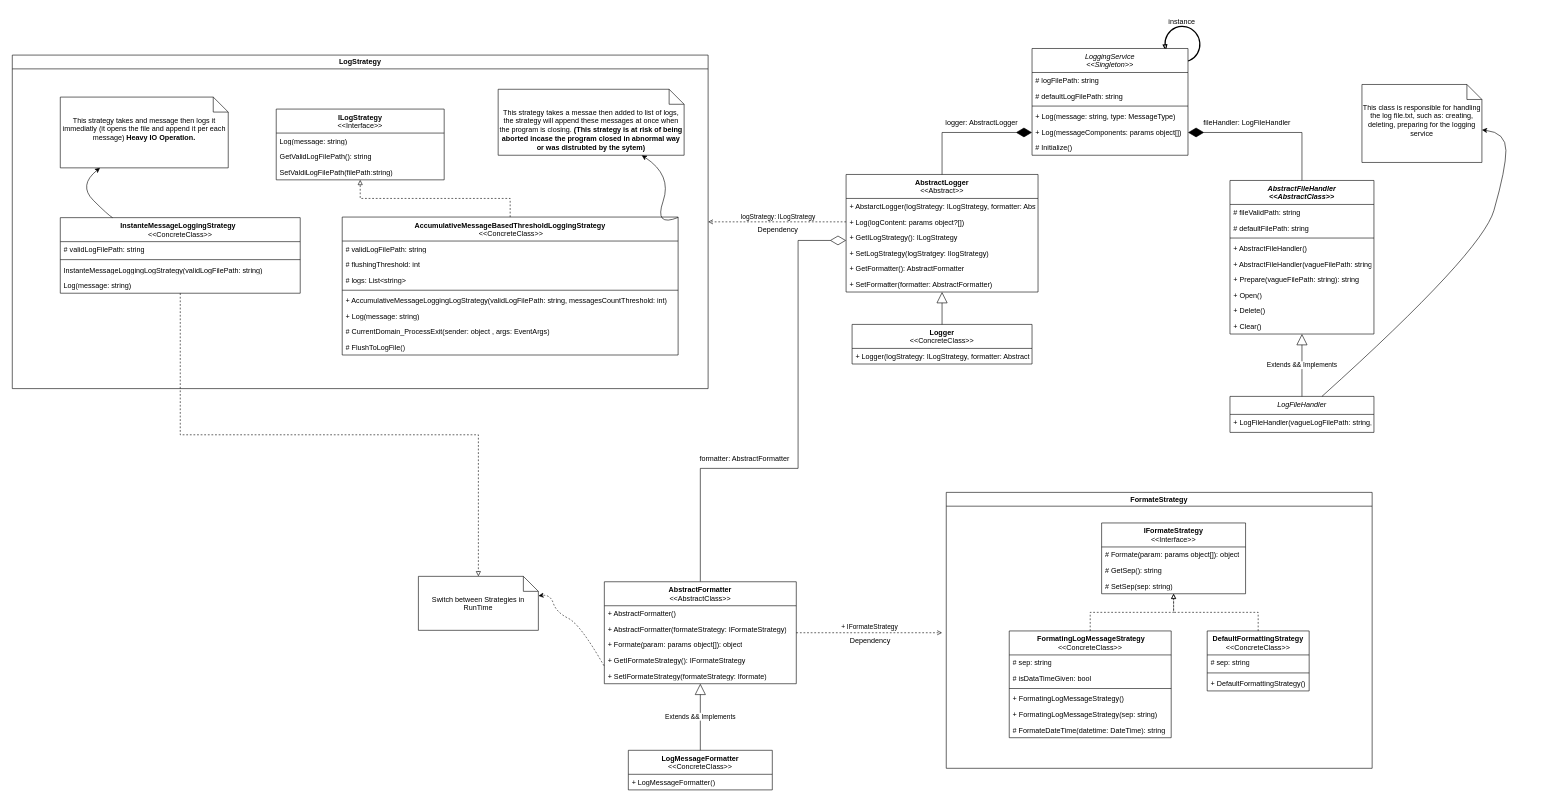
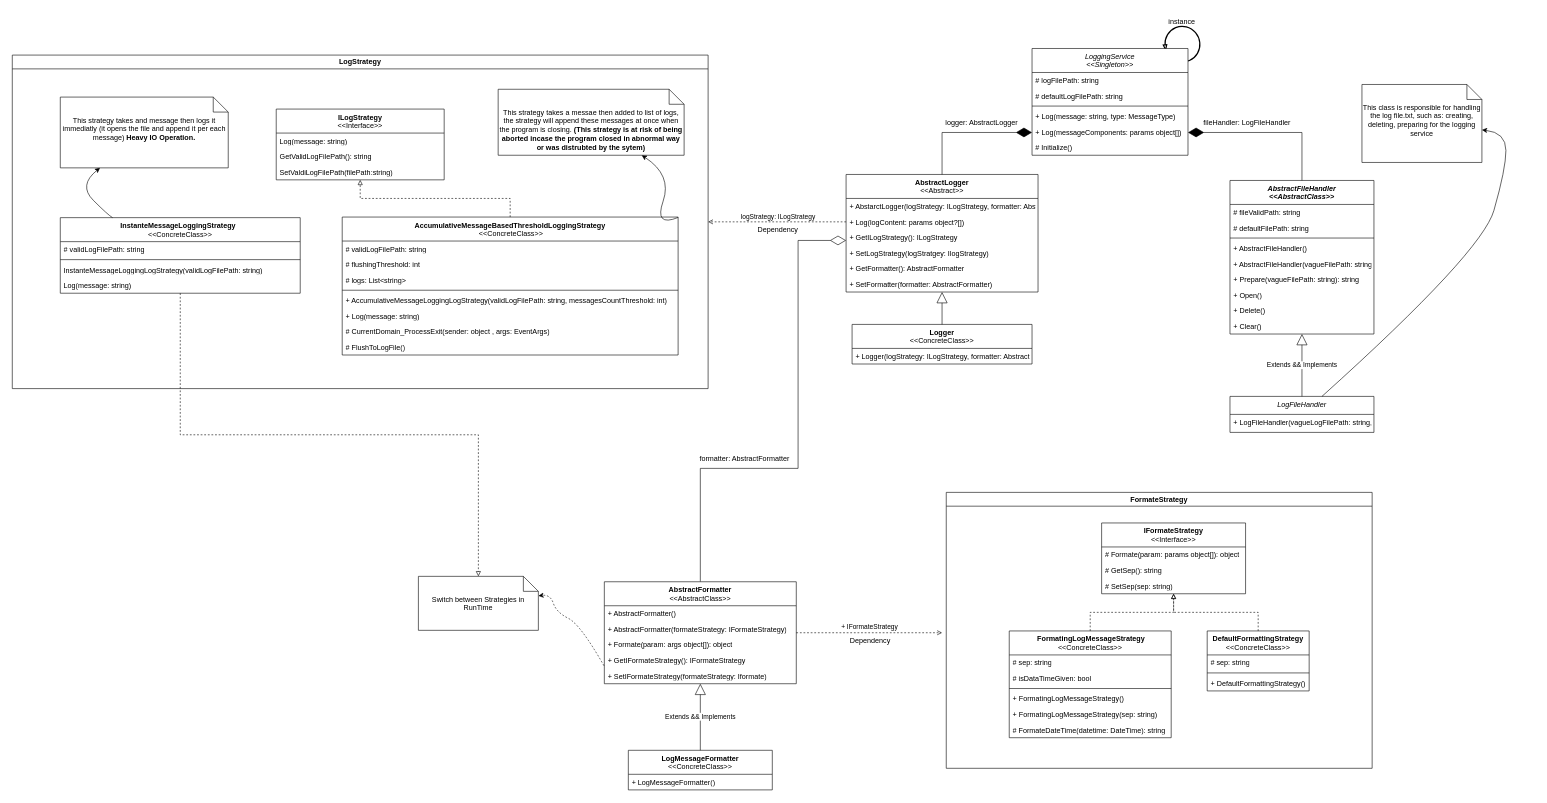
node "+ Formate(param: params object[]): object": label "+ Formate(param: params object[]): object" -> "+ Formate(param: args object[]): object"
